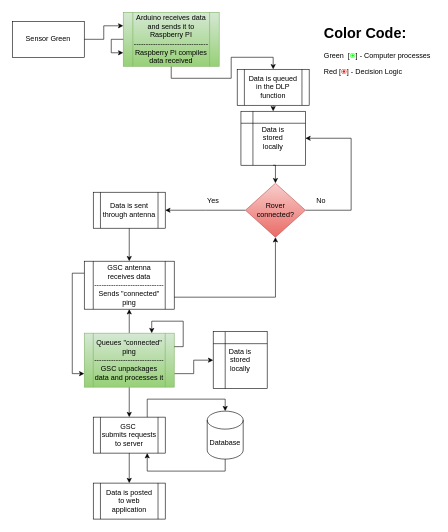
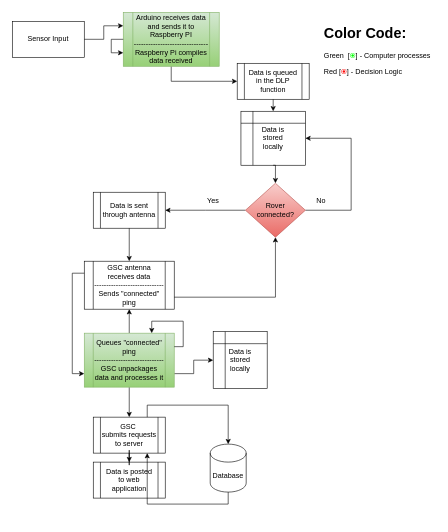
node "Sensor Green": label "Sensor Green" -> "Sensor Input"
node "Data is queued in the DLP function": moved (273, 87) -> (273, 81)
node "Database": moved (225, 435) -> (228, 468)
node "Data is posted to web application": moved (129, 501) -> (129, 480)
